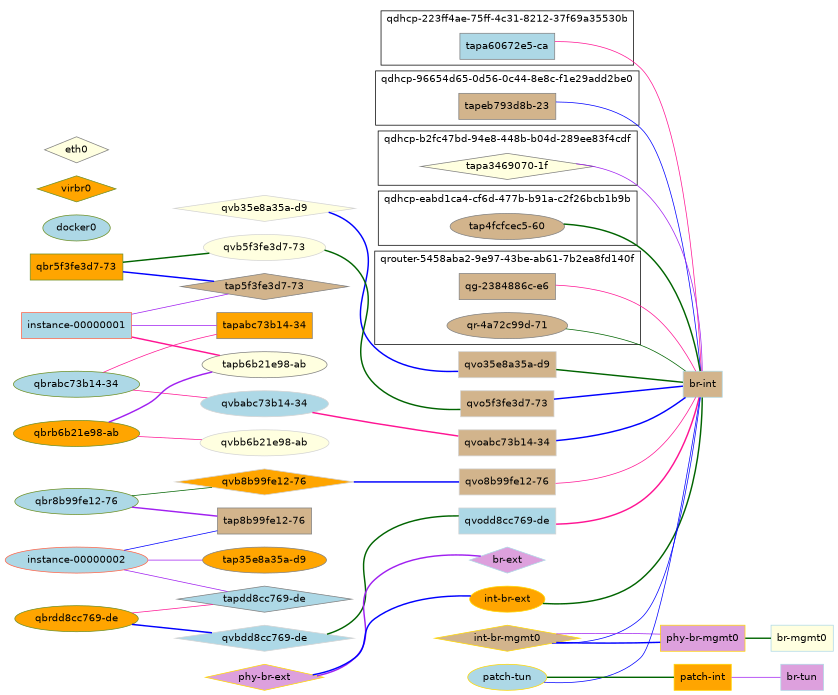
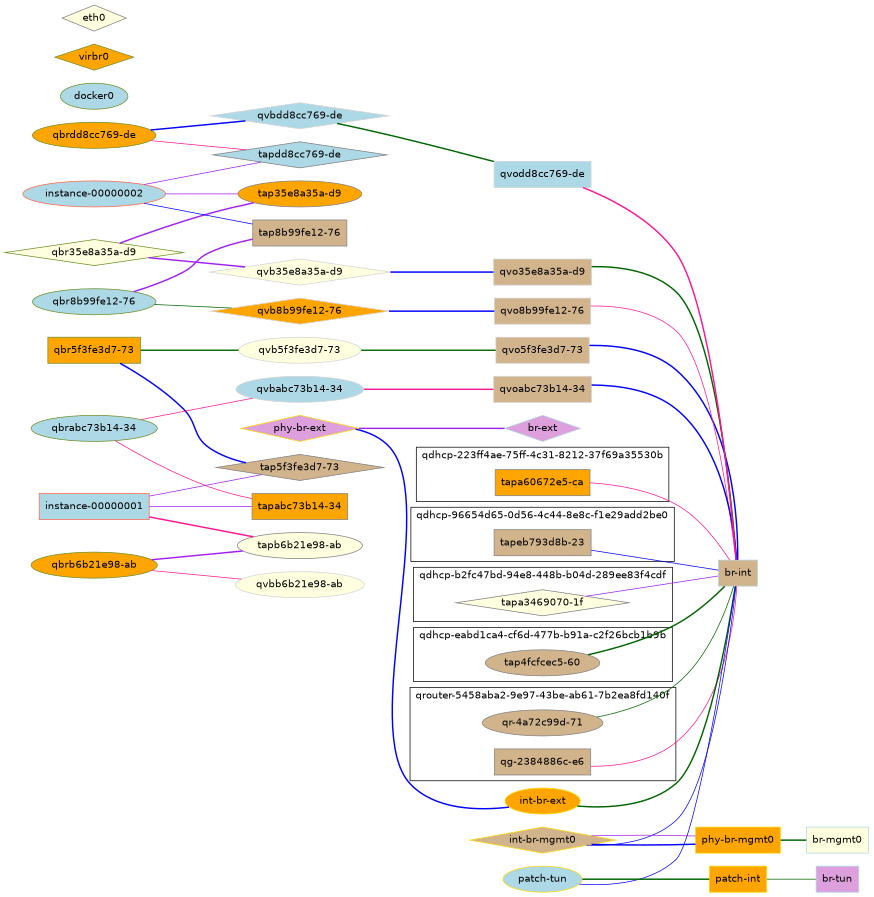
node "tapa60672e5-ca": fillcolor lightblue -> orange
cluster "qdhcp-96654d65-0d56-0c44-8e8c-f1e29add2be0": label "qdhcp-96654d65-0d56-0c44-8e8c-f1e29add2be0" -> "qdhcp-96654d65-0d56-4c44-8e8c-f1e29add2be0"
node "qbr35e8a35a-d9": added
node "phy-br-mgmt0": fillcolor plum -> orange
edge "patch-int" -- "br-tun": color purple -> darkgreen
